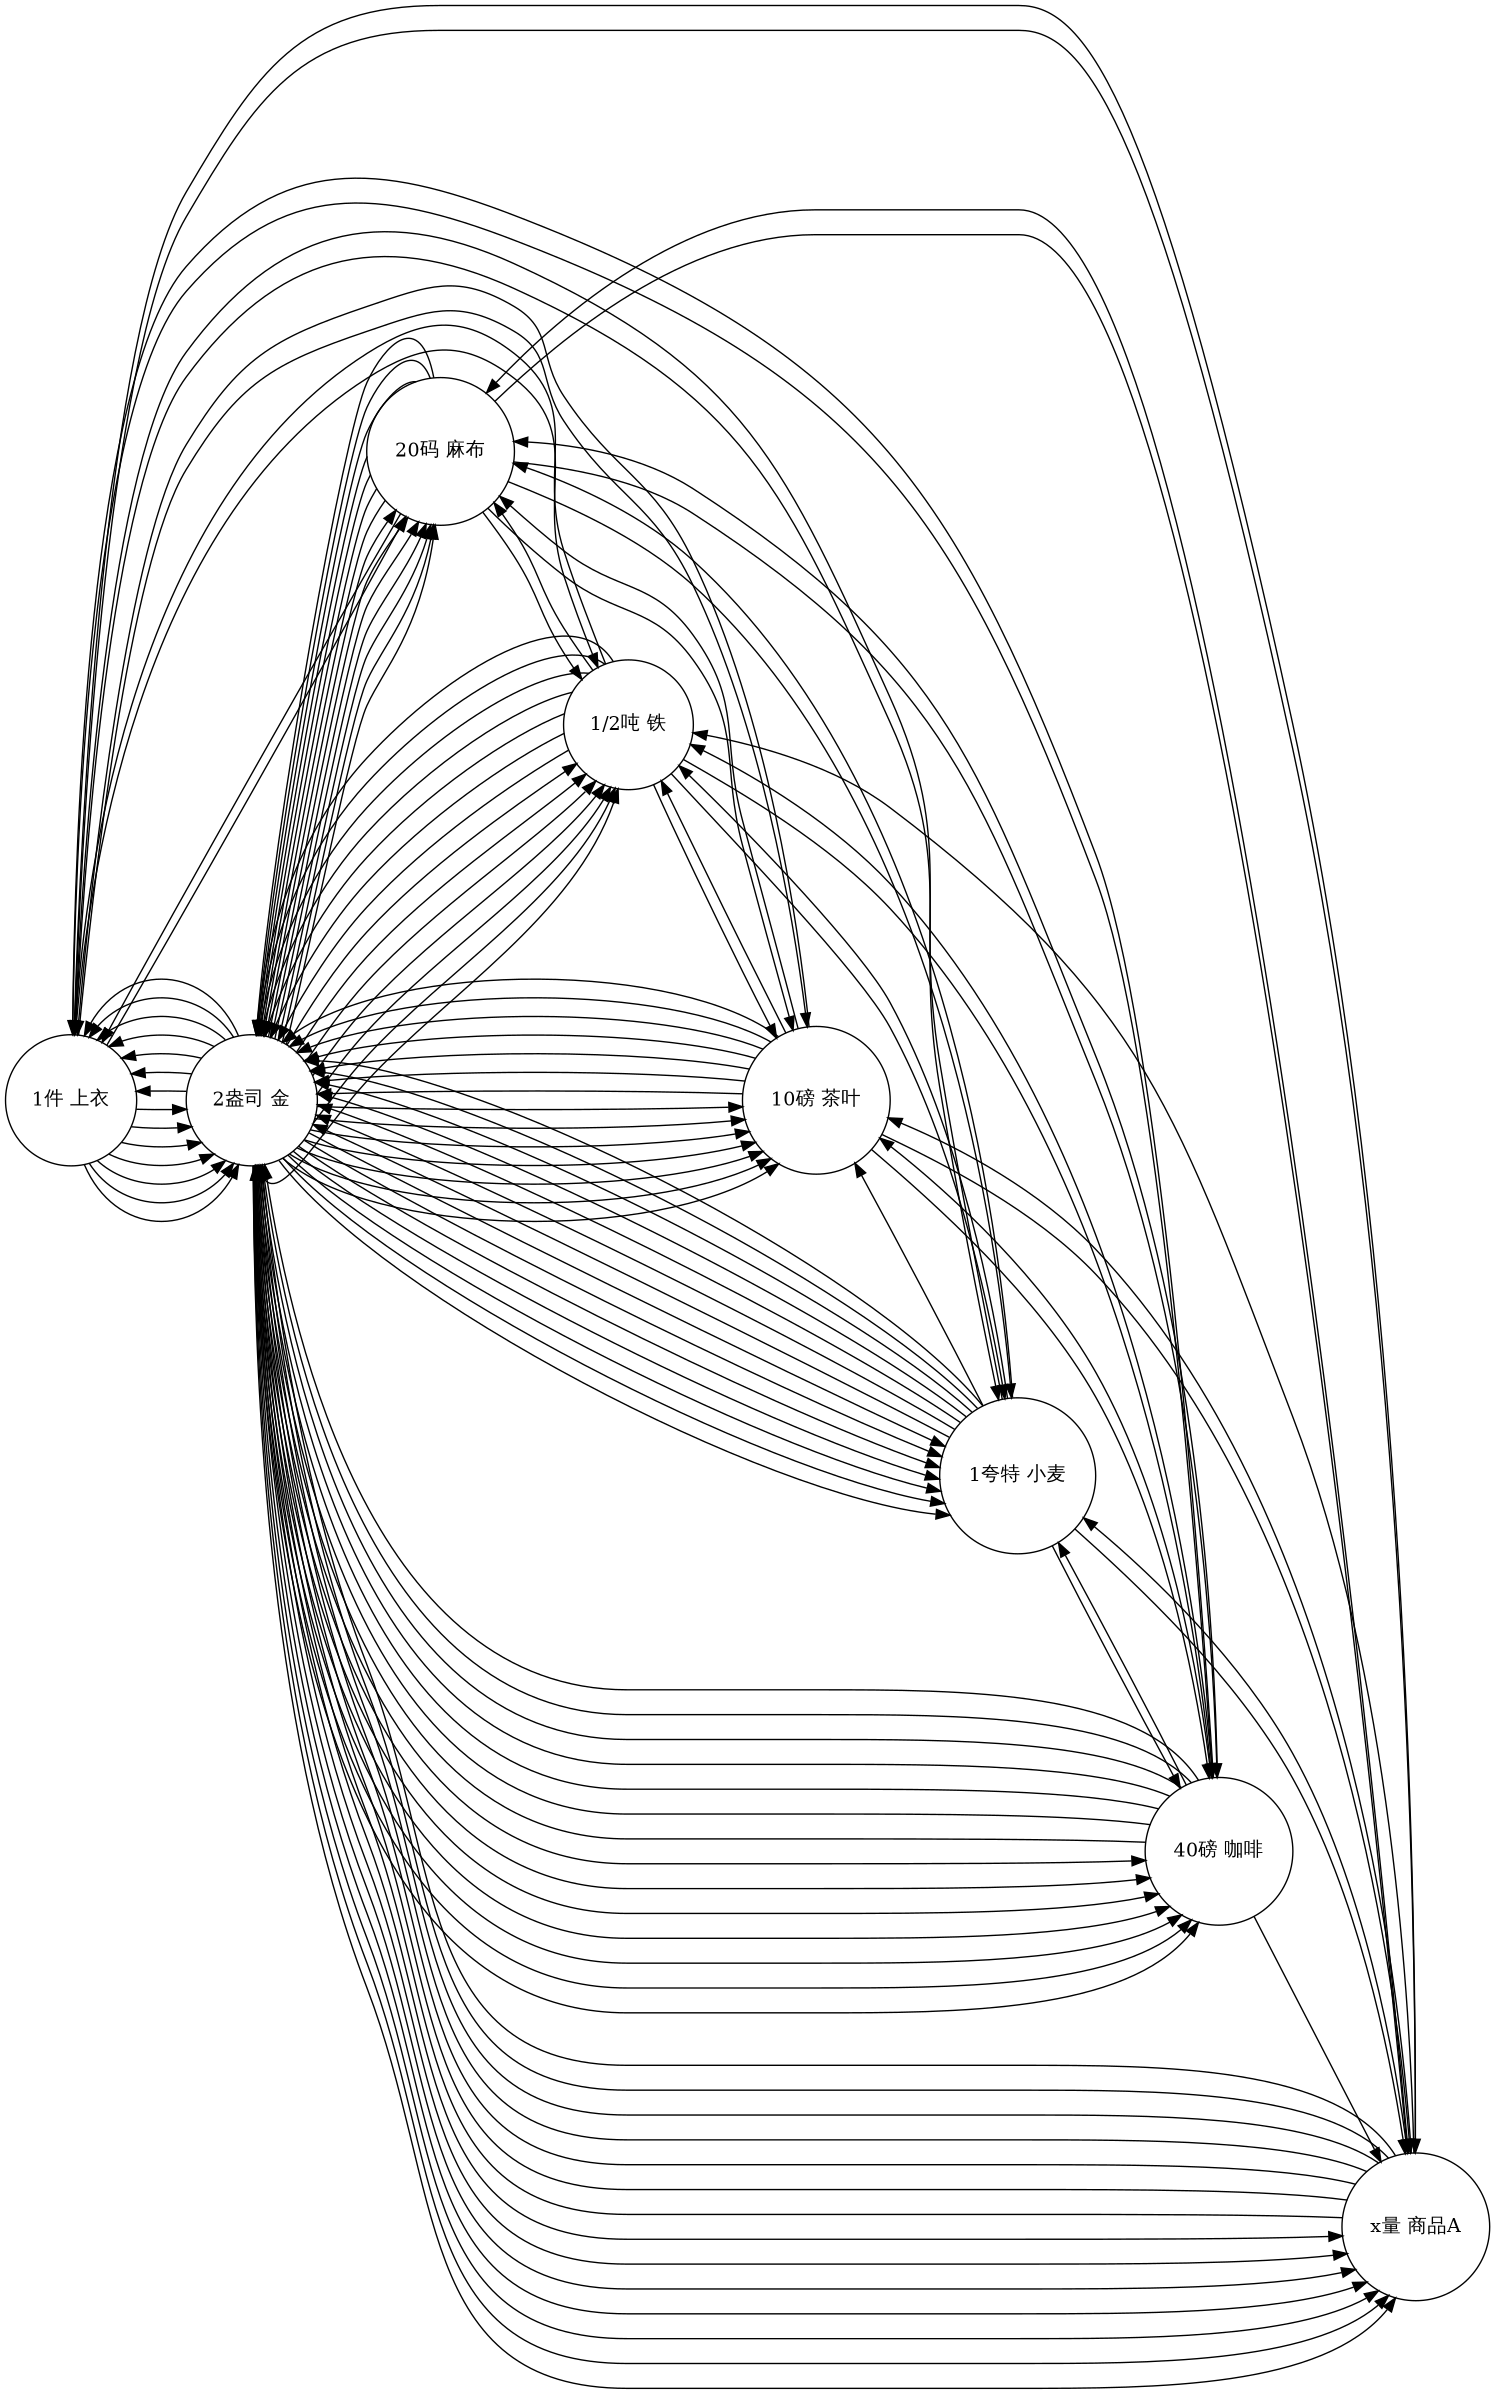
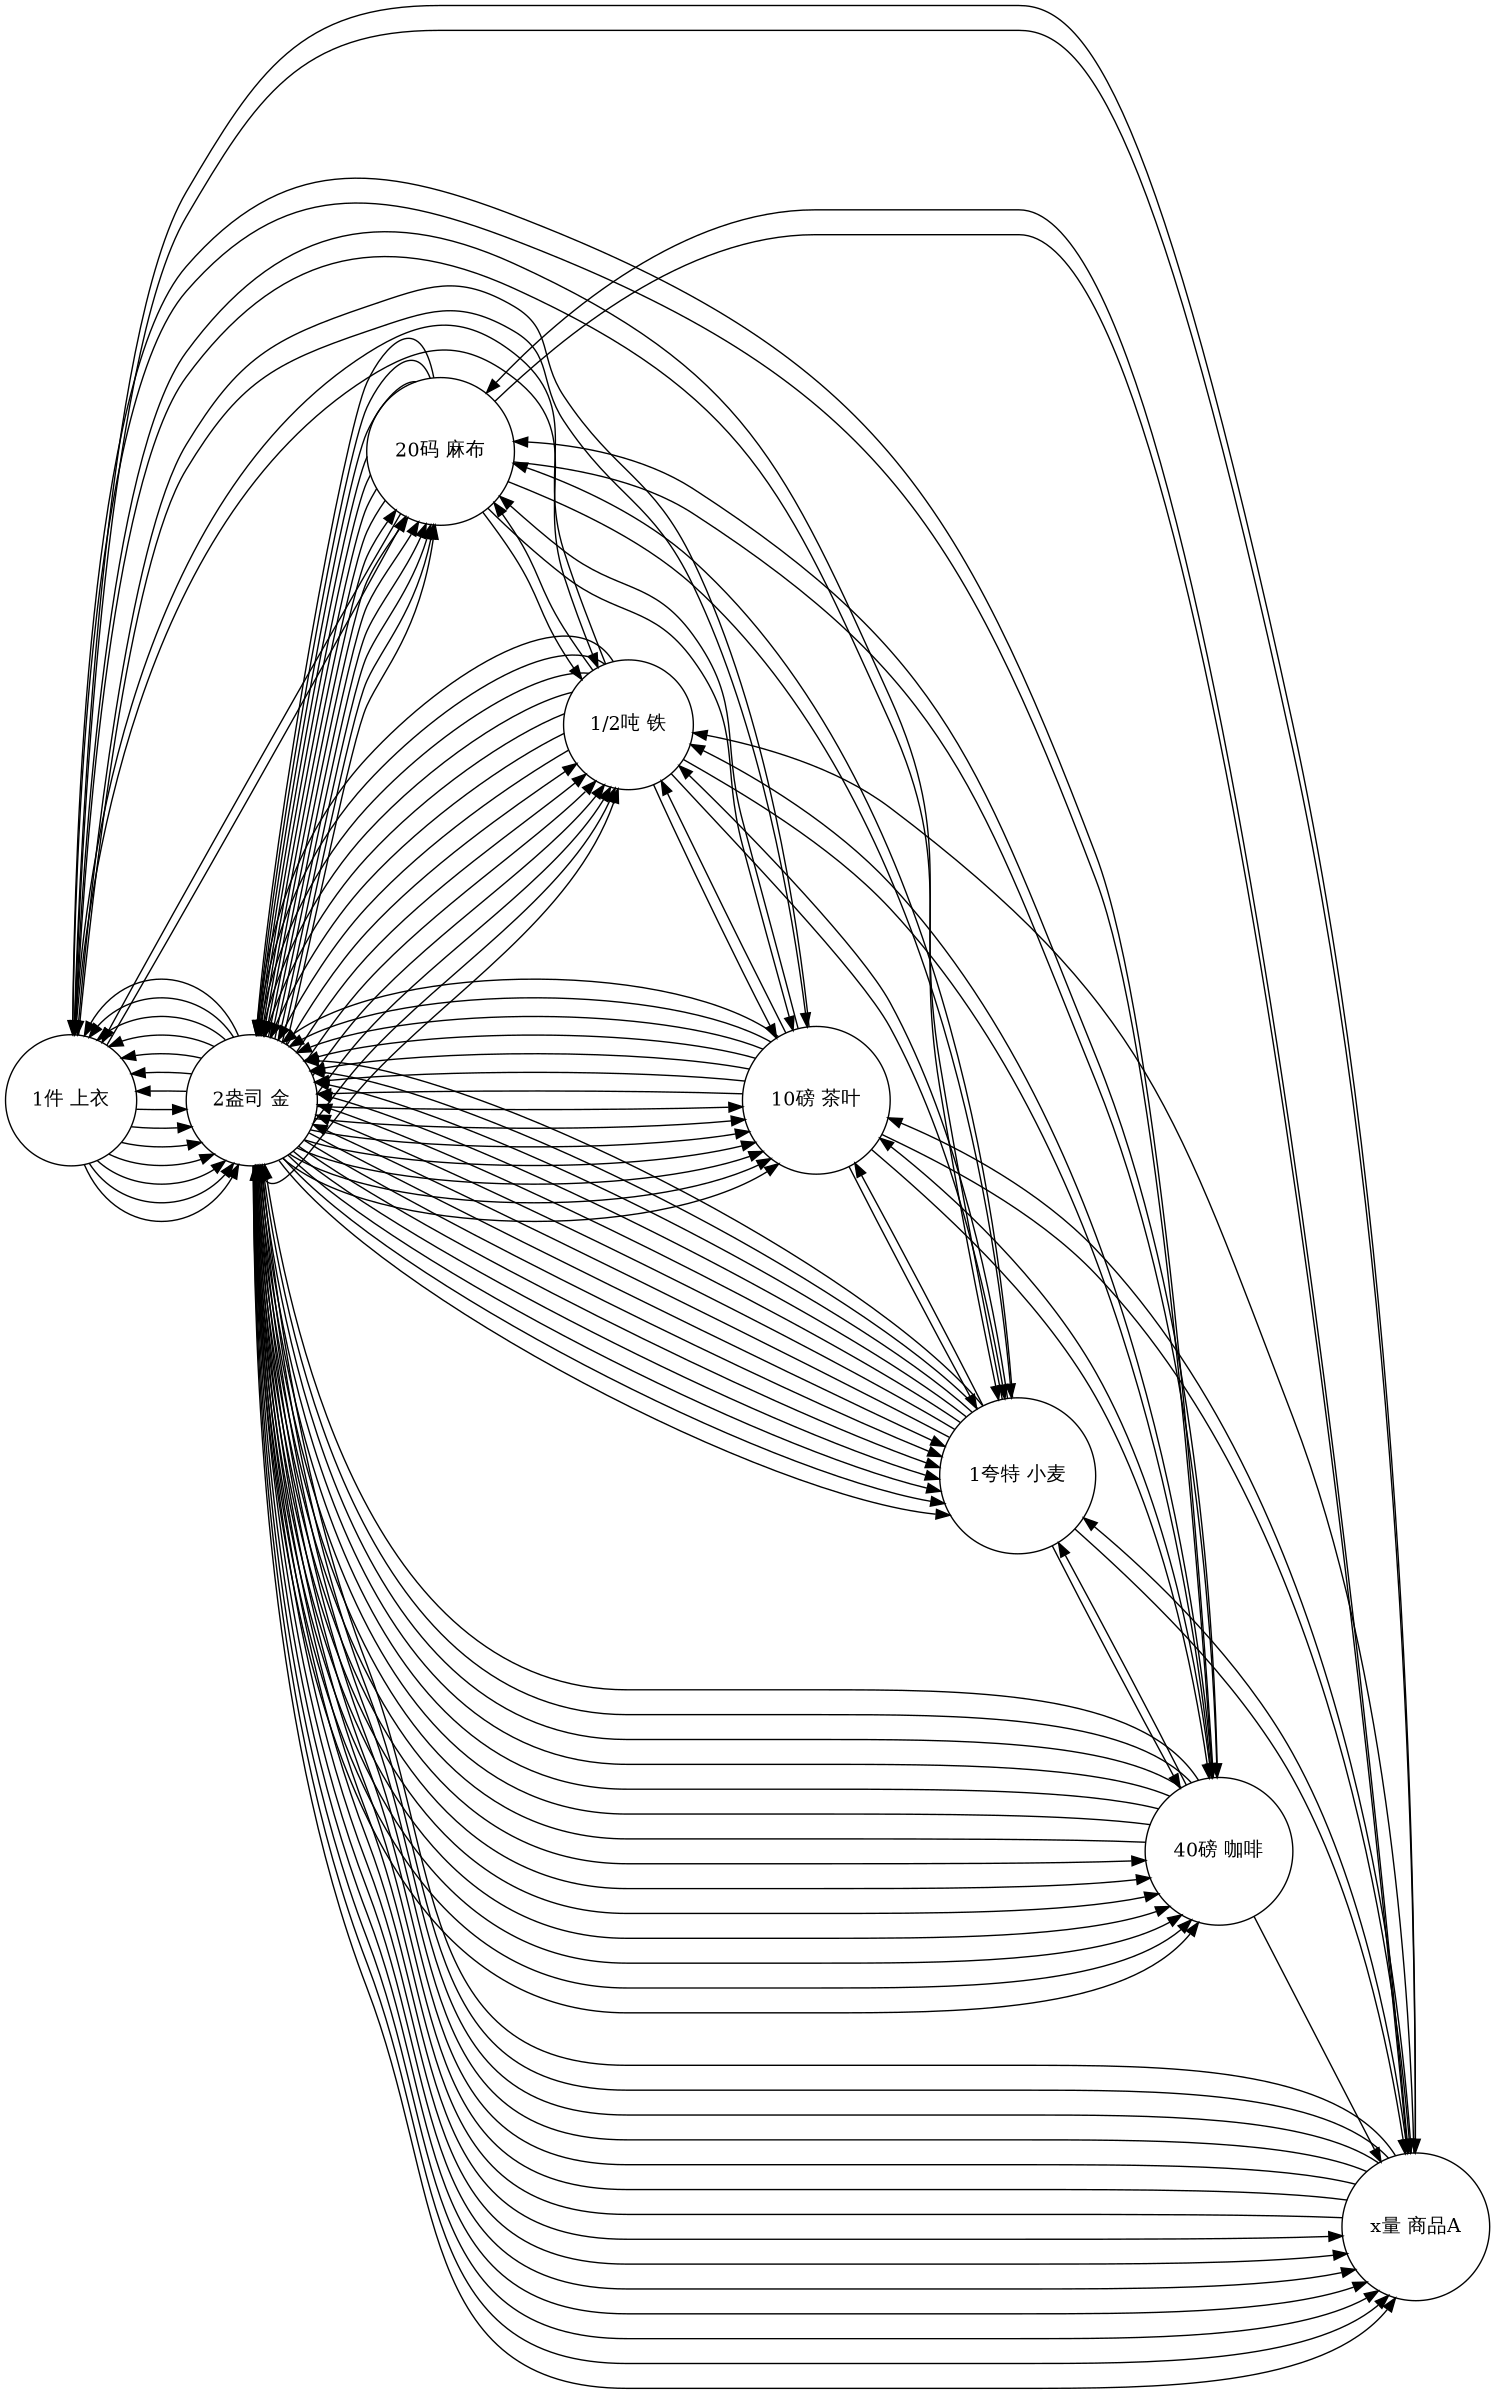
edge "10磅 茶叶" -> "1夸特 小麦": added
